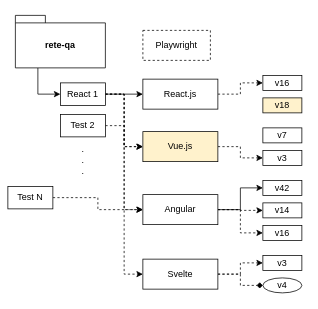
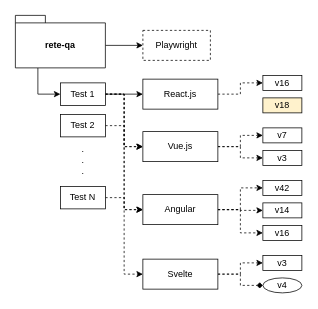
edge "rete-qa" -> "Playwright": added
node "React 1": label "React 1" -> "Test 1"
edge "Vue.js" -> "v7": added
node "Vue.js": fillcolor #fff2cc -> #ffffff
edge "Angular" -> "v42": style solid -> dashed
node "Test N": moved (30, 198) -> (83, 198)
